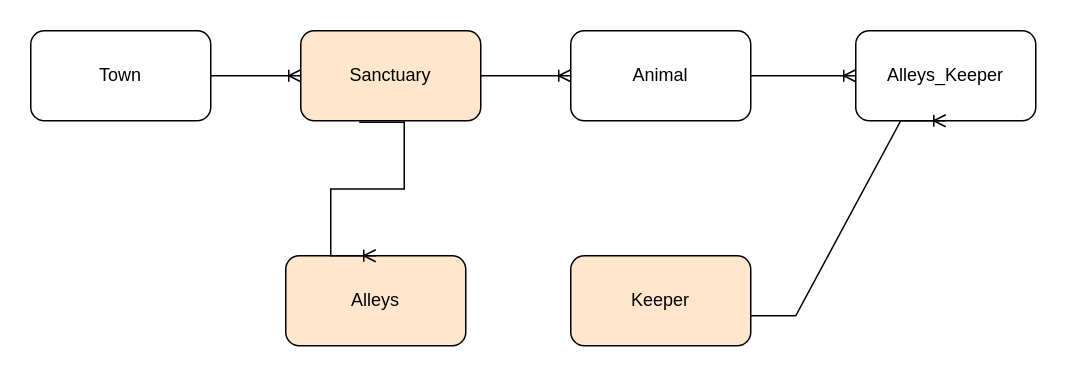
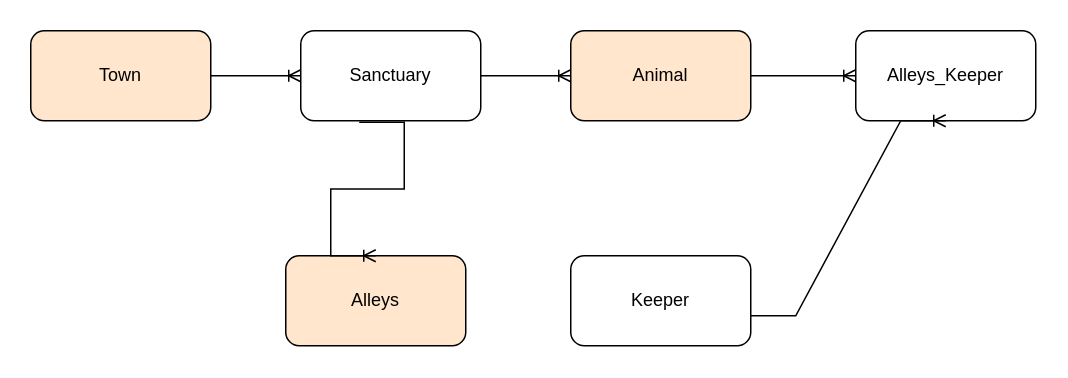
node "Town": fillcolor #ffffff -> #ffe6cc
node "Sanctuary": fillcolor #ffe6cc -> #ffffff
node "Animal": fillcolor #ffffff -> #ffe6cc
node "Keeper": fillcolor #ffe6cc -> #ffffff
